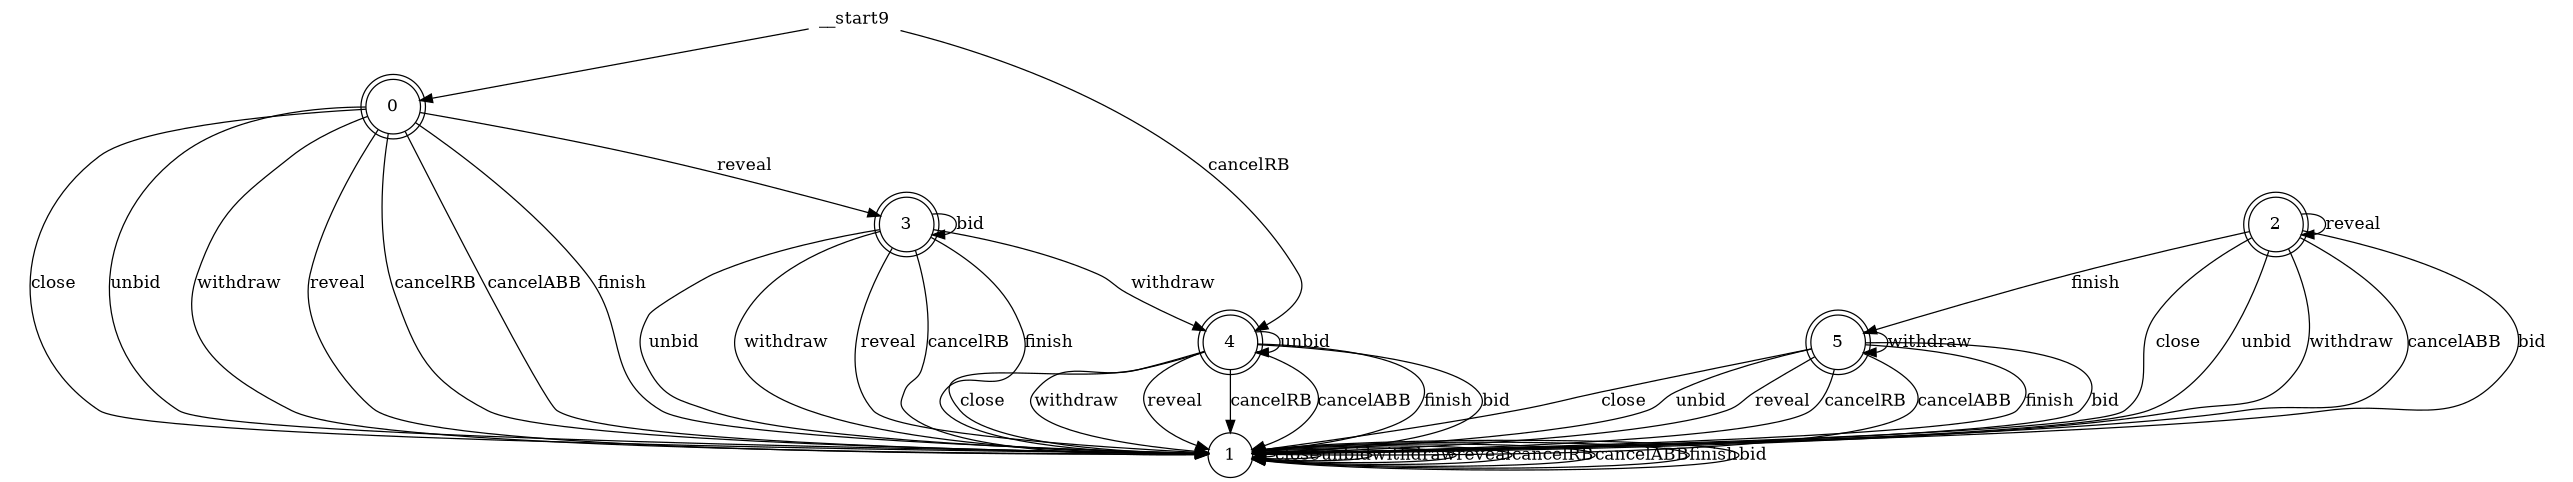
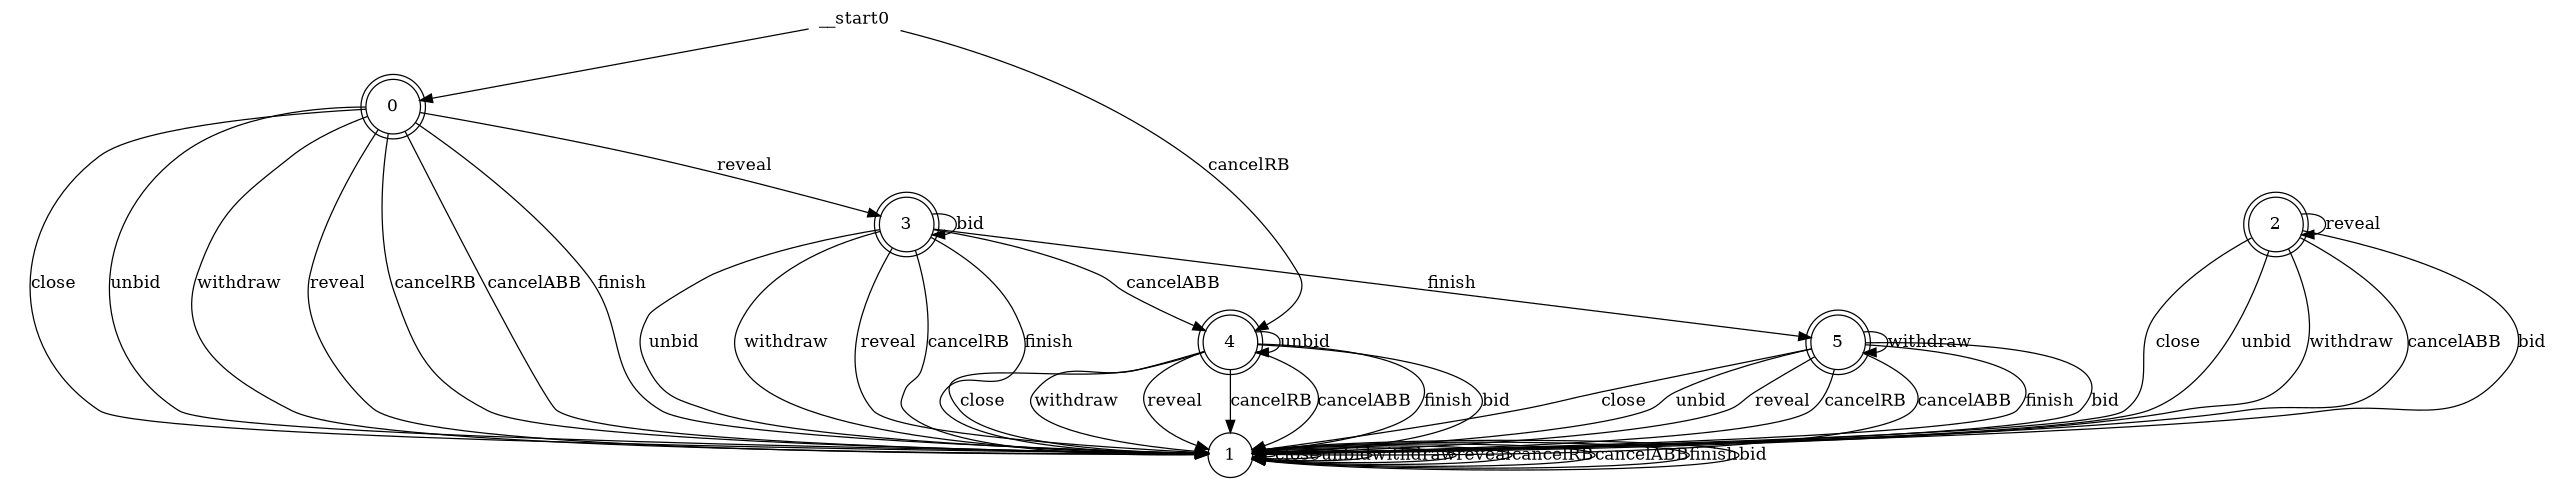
node "__start9": label "__start9" -> "__start0"
edge "2" -> "5": now "3" -> "5"
edge "3" -> "4": label "withdraw" -> "cancelABB"
